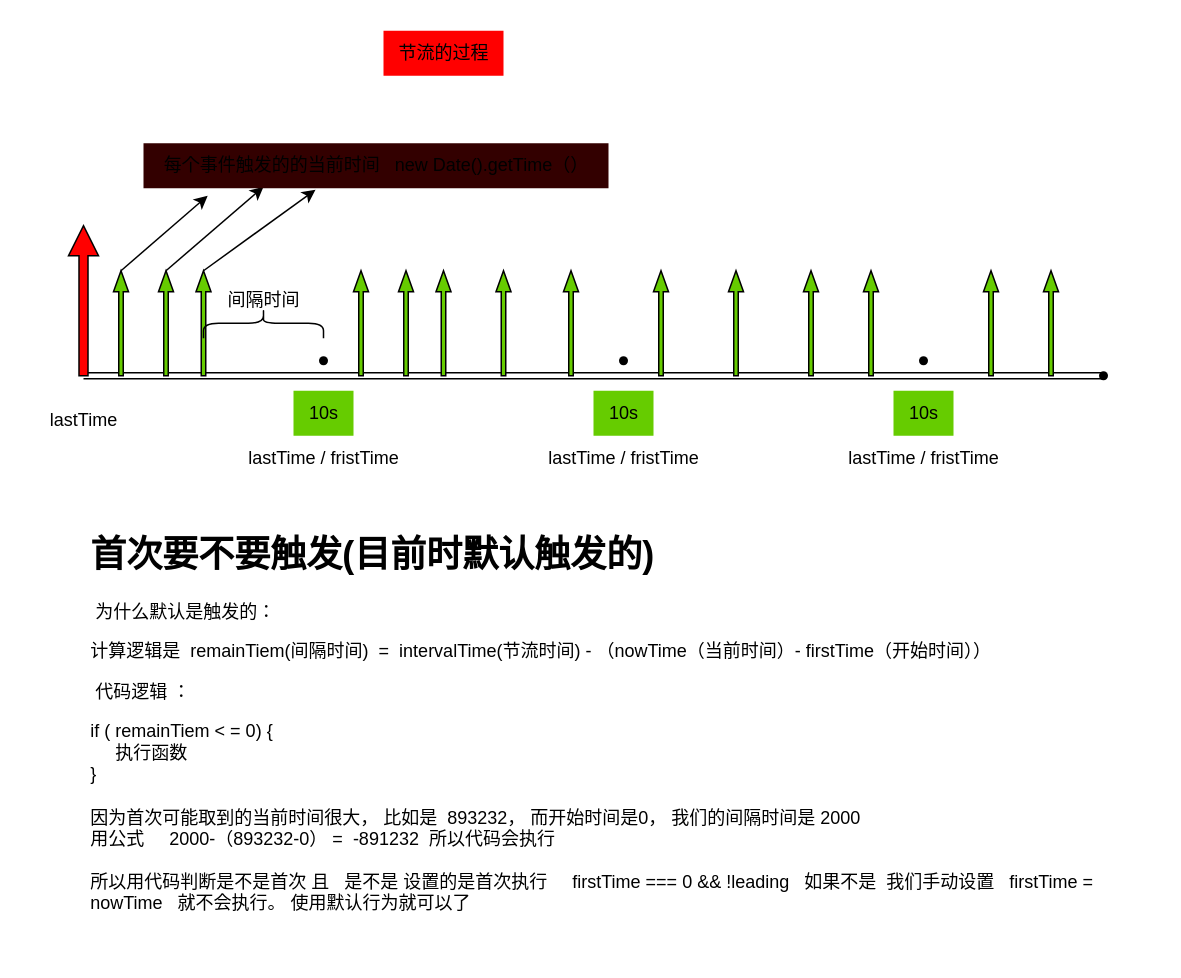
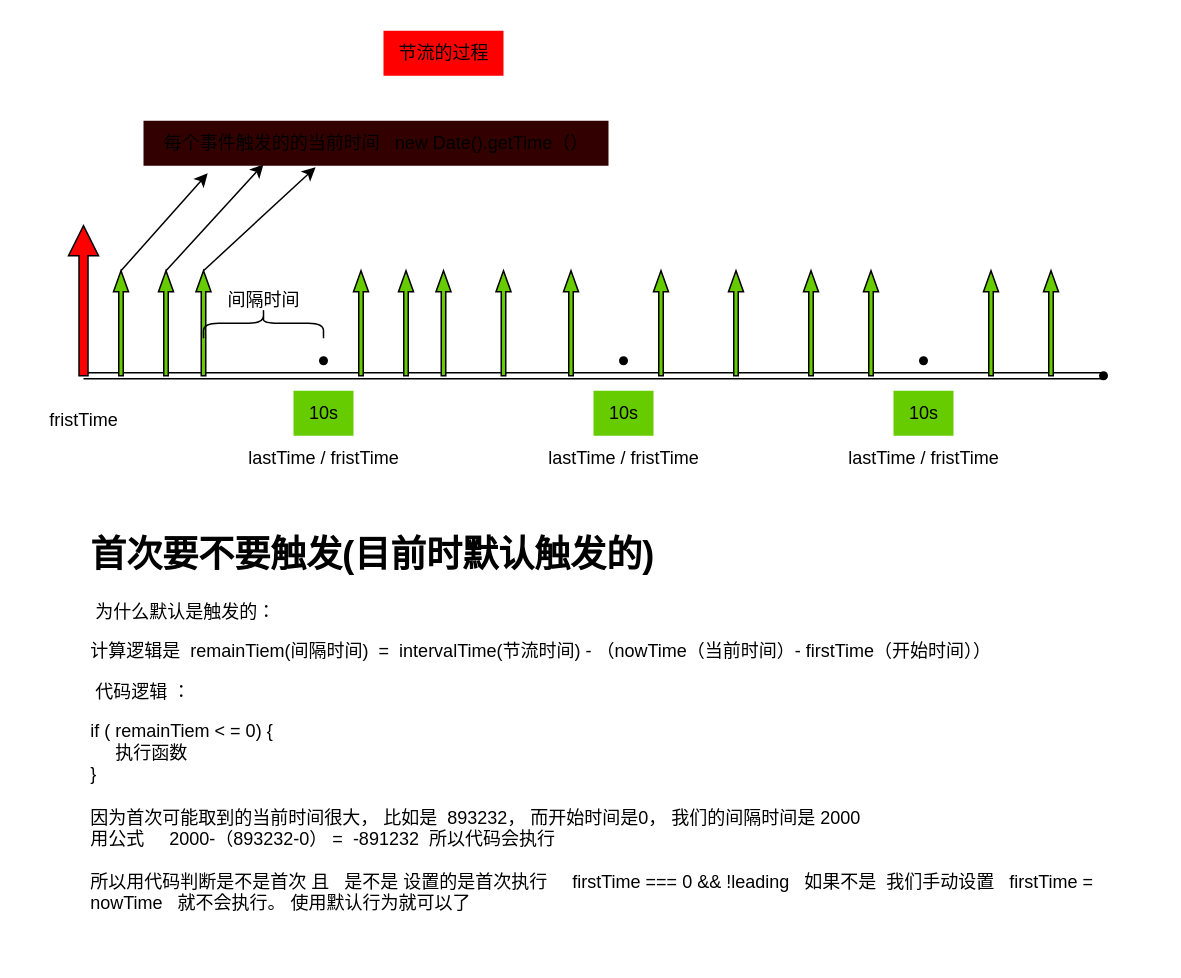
node "每个事件触发的的当前时间 new Date().getTime（）": moved (376, 166) -> (376, 143)
node "lastTime": label "lastTime" -> "fristTime"
